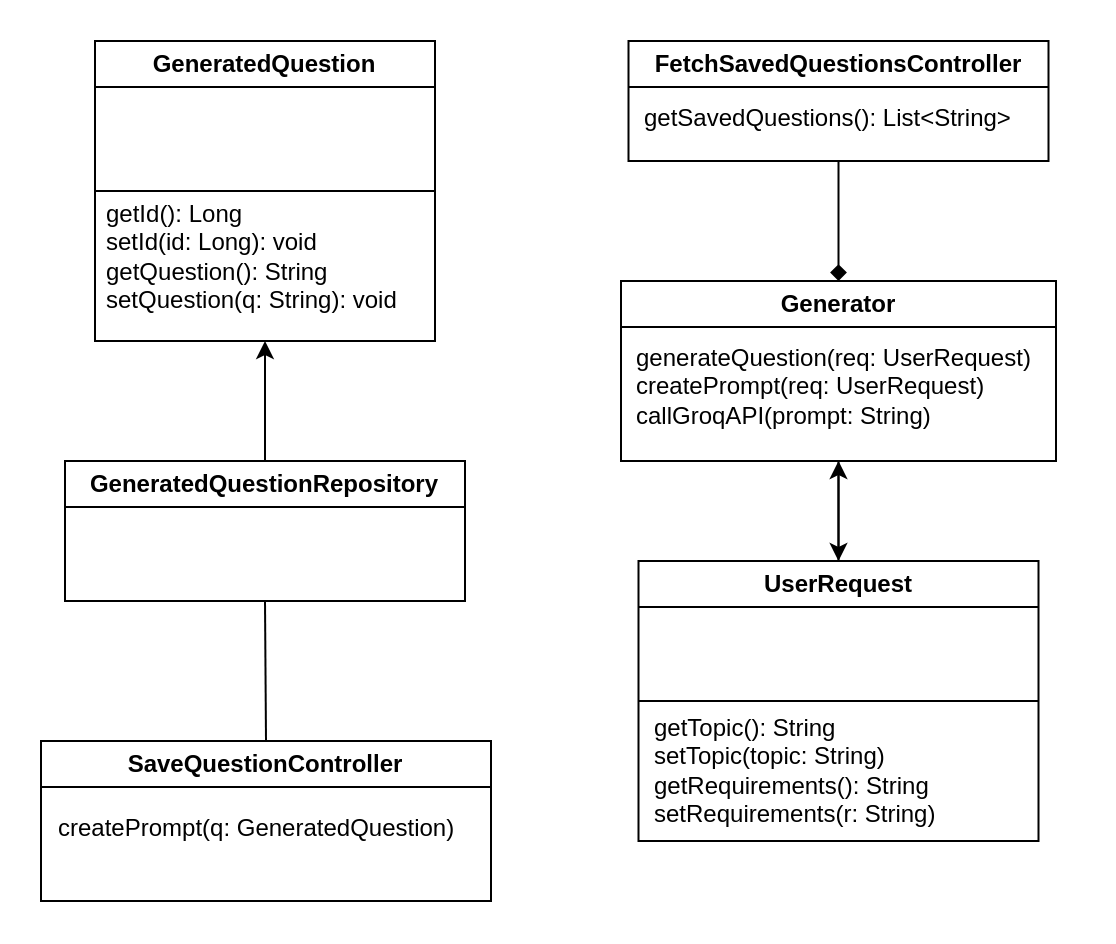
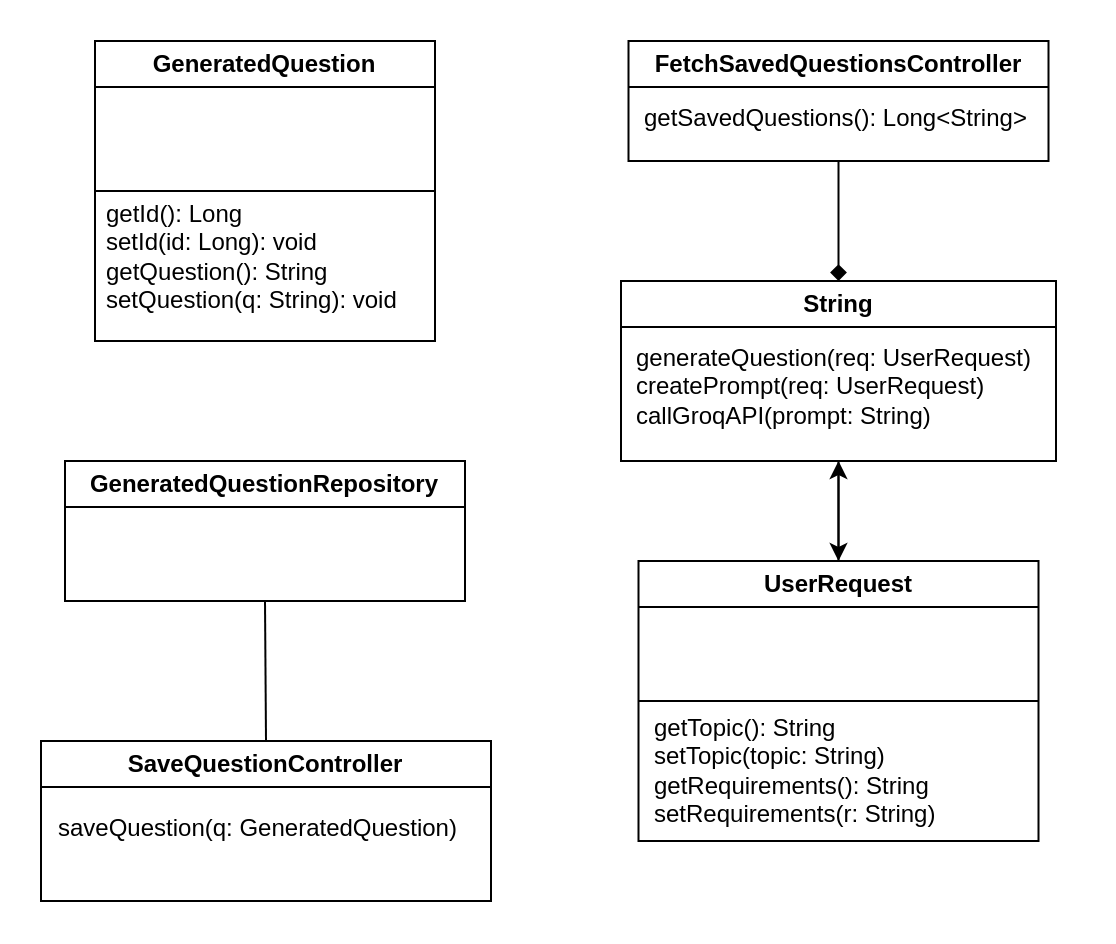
node "getSavedQuestions(): List<String>": label "getSavedQuestions(): List<String>" -> "getSavedQuestions(): Long<String>"
node "Generator": label "Generator" -> "String"
edge "GeneratedQuestionRepository" -> "GeneratedQuestion": removed
node "createPrompt(q: GeneratedQuestion)": label "createPrompt(q: GeneratedQuestion)" -> "saveQuestion(q: GeneratedQuestion)"
